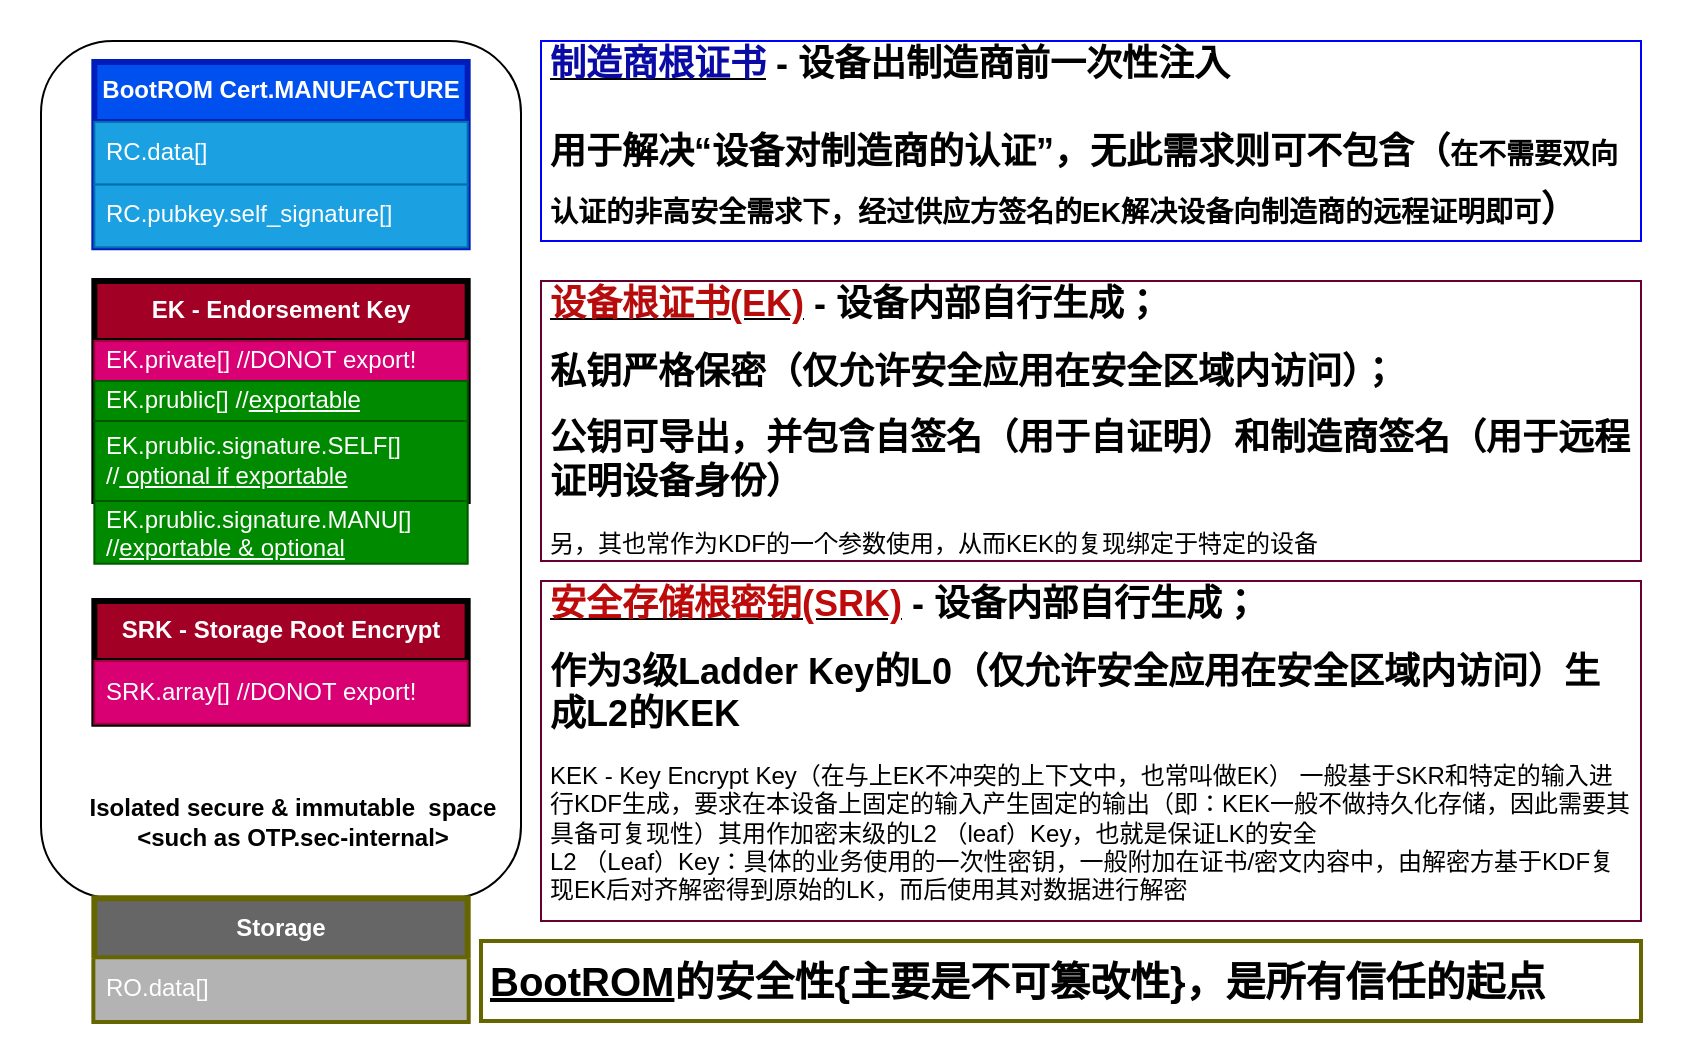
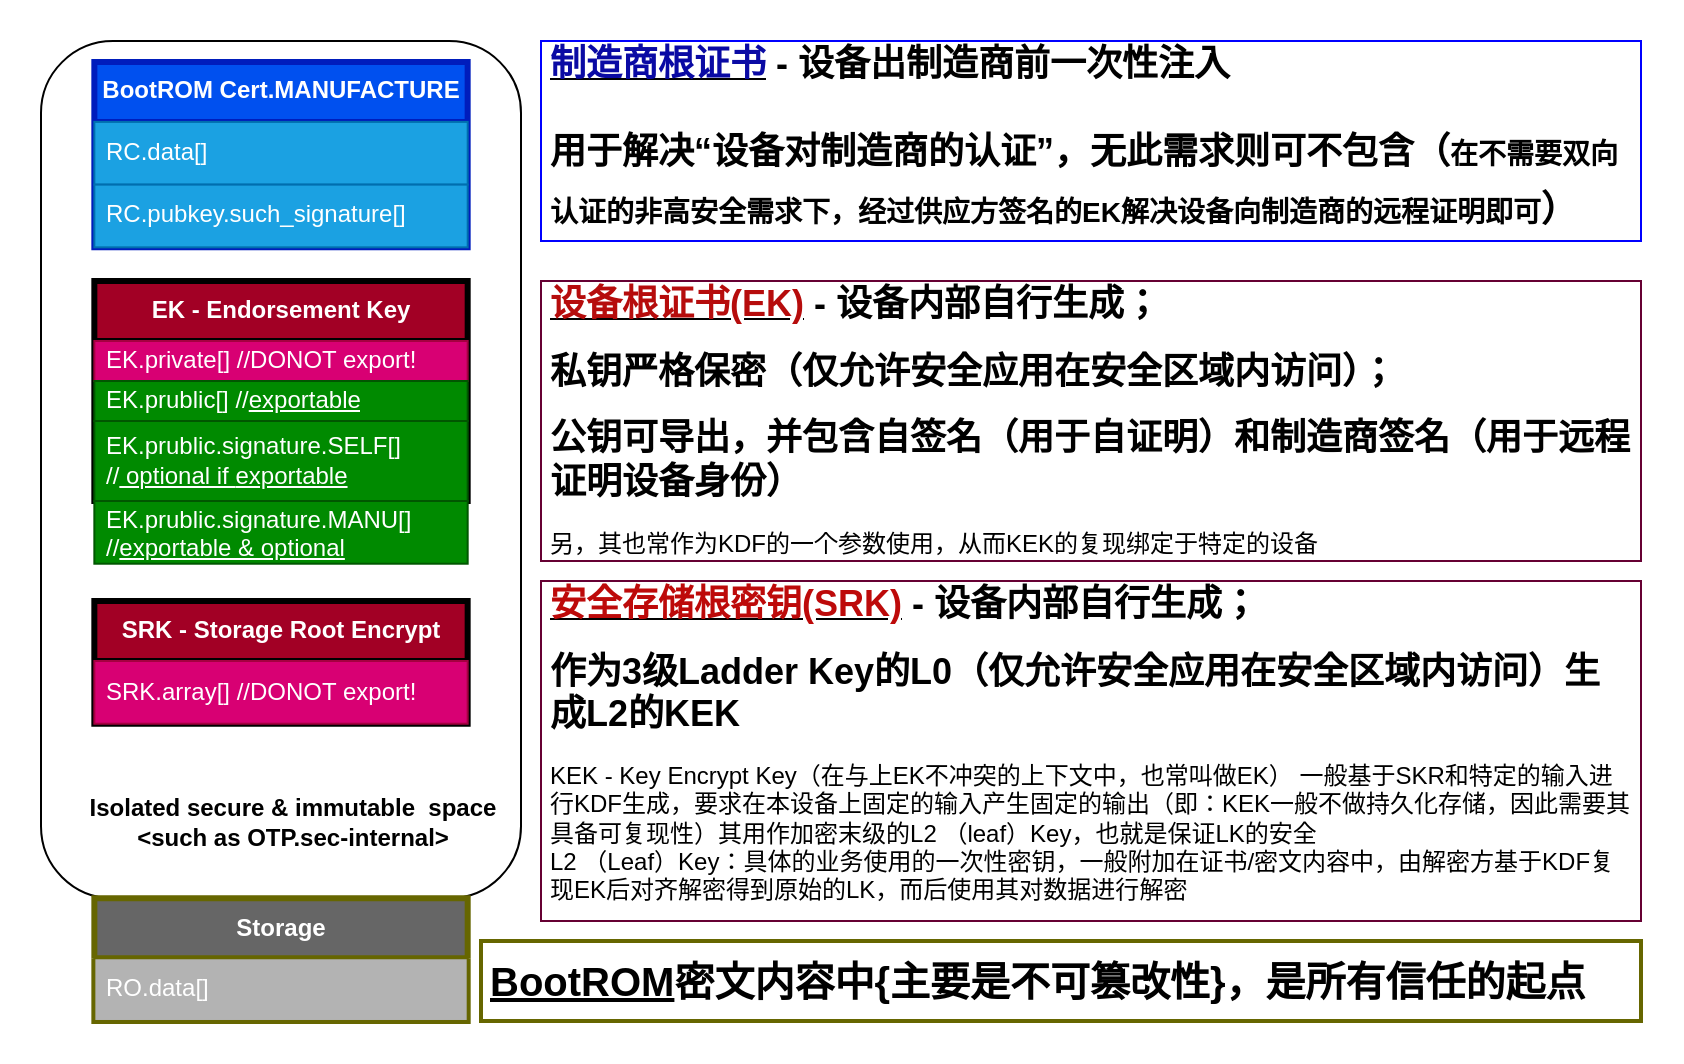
node "RC.pubkey.self_signature[]": label "RC.pubkey.self_signature[]" -> "RC.pubkey.such_signature[]"
node "BootROM的安全性{主要是不可篡改性}，是所有信任的起点": label "BootROM的安全性{主要是不可篡改性}，是所有信任的起点" -> "BootROM密文内容中{主要是不可篡改性}，是所有信任的起点"
